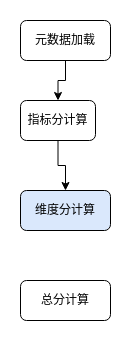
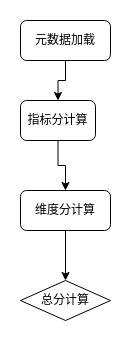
node "维度分计算": fillcolor #dae8fc -> #ffffff
edge "维度分计算" -> "总分计算": added
node "总分计算": shape rounded rectangle -> diamond
